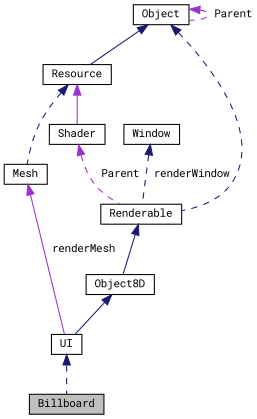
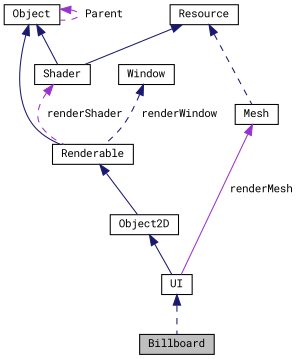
edge "Resource" -> "Object": now "Shader" -> "Object"
edge "Shader" -> "Resource": color darkorchid3 -> midnightblue
edge "Renderable" -> "Object": style dashed -> solid
edge "Renderable" -> "Shader": label " Parent" -> " renderShader"
node "Object8D": label "Object8D" -> "Object2D"
